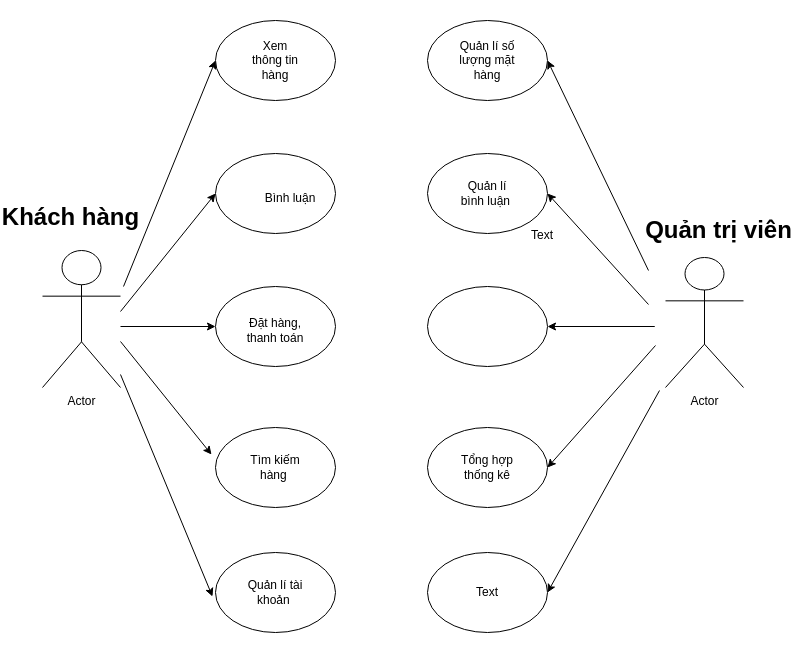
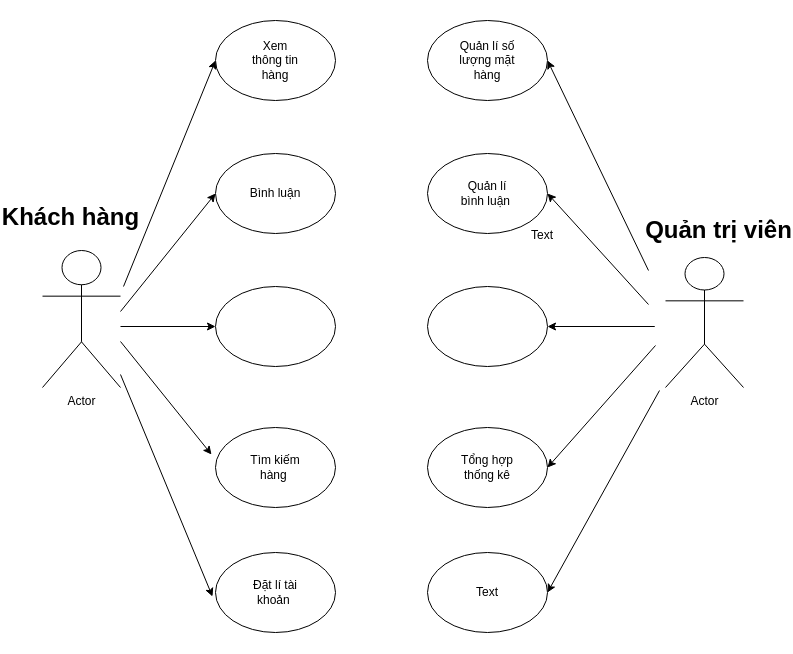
node "Bình luận": moved (291, 199) -> (276, 194)
node "Đặt hàng, thanh toán": removed
node "Quản lí tài khoản": label "Quản lí tài khoản" -> "Đặt lí tài khoản"
